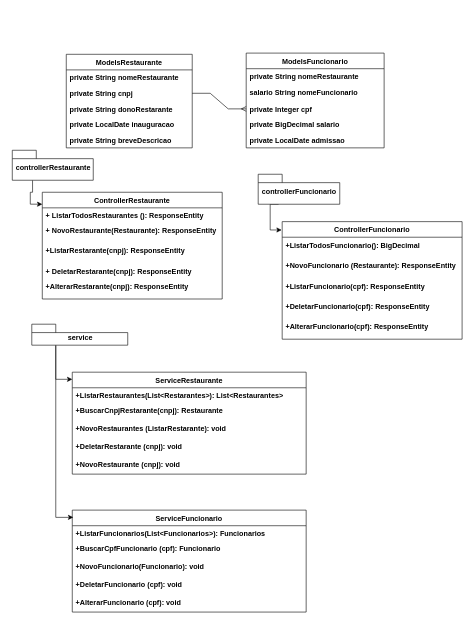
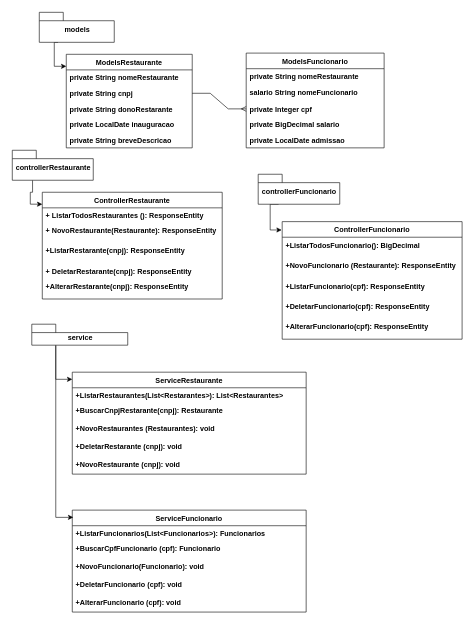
node "models": added
edge "models" -> "ModelsRestaurante": added
node "+NovoRestaurantes (ListarRestarante): void": label "+NovoRestaurantes (ListarRestarante): void" -> "+NovoRestaurantes (Restaurantes): void"
